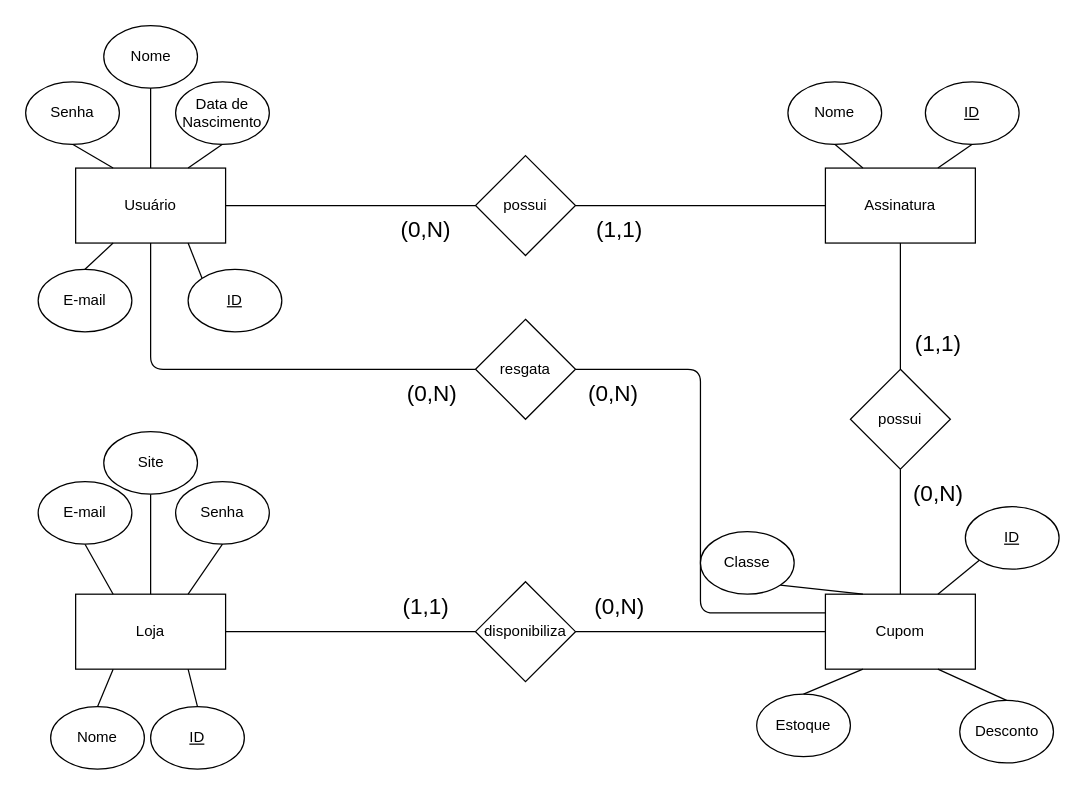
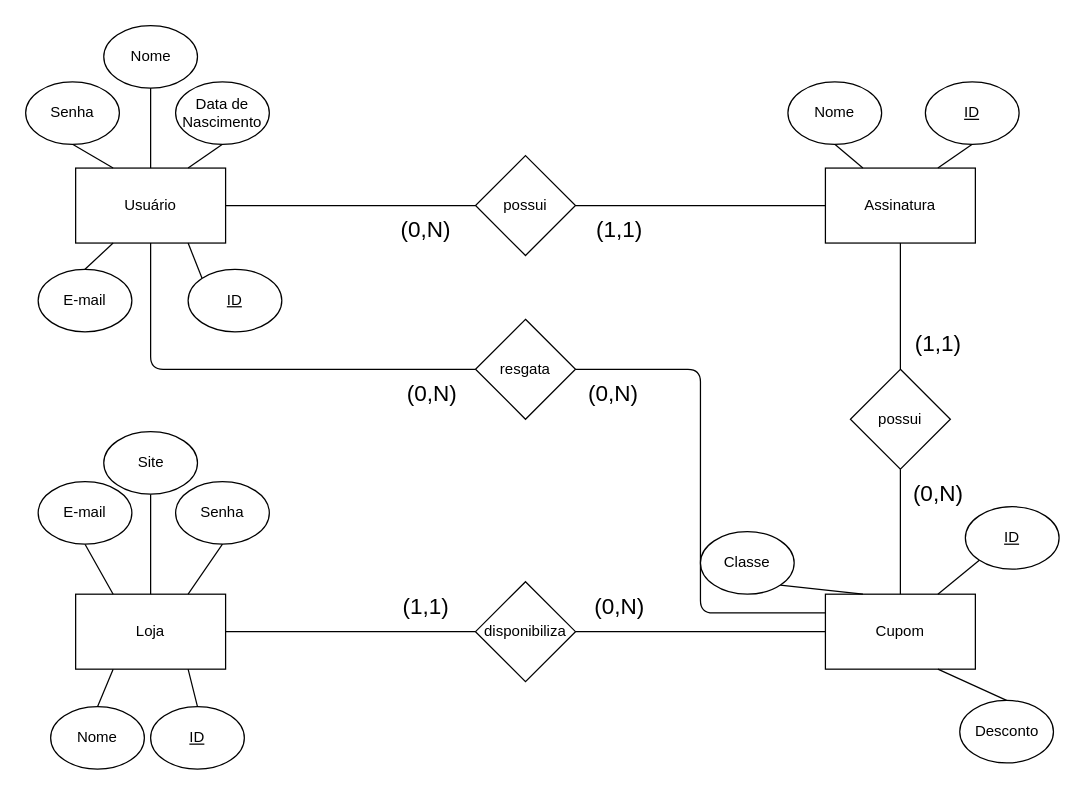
edge "Cupom" -- "Estoque": removed
node "Estoque": removed
